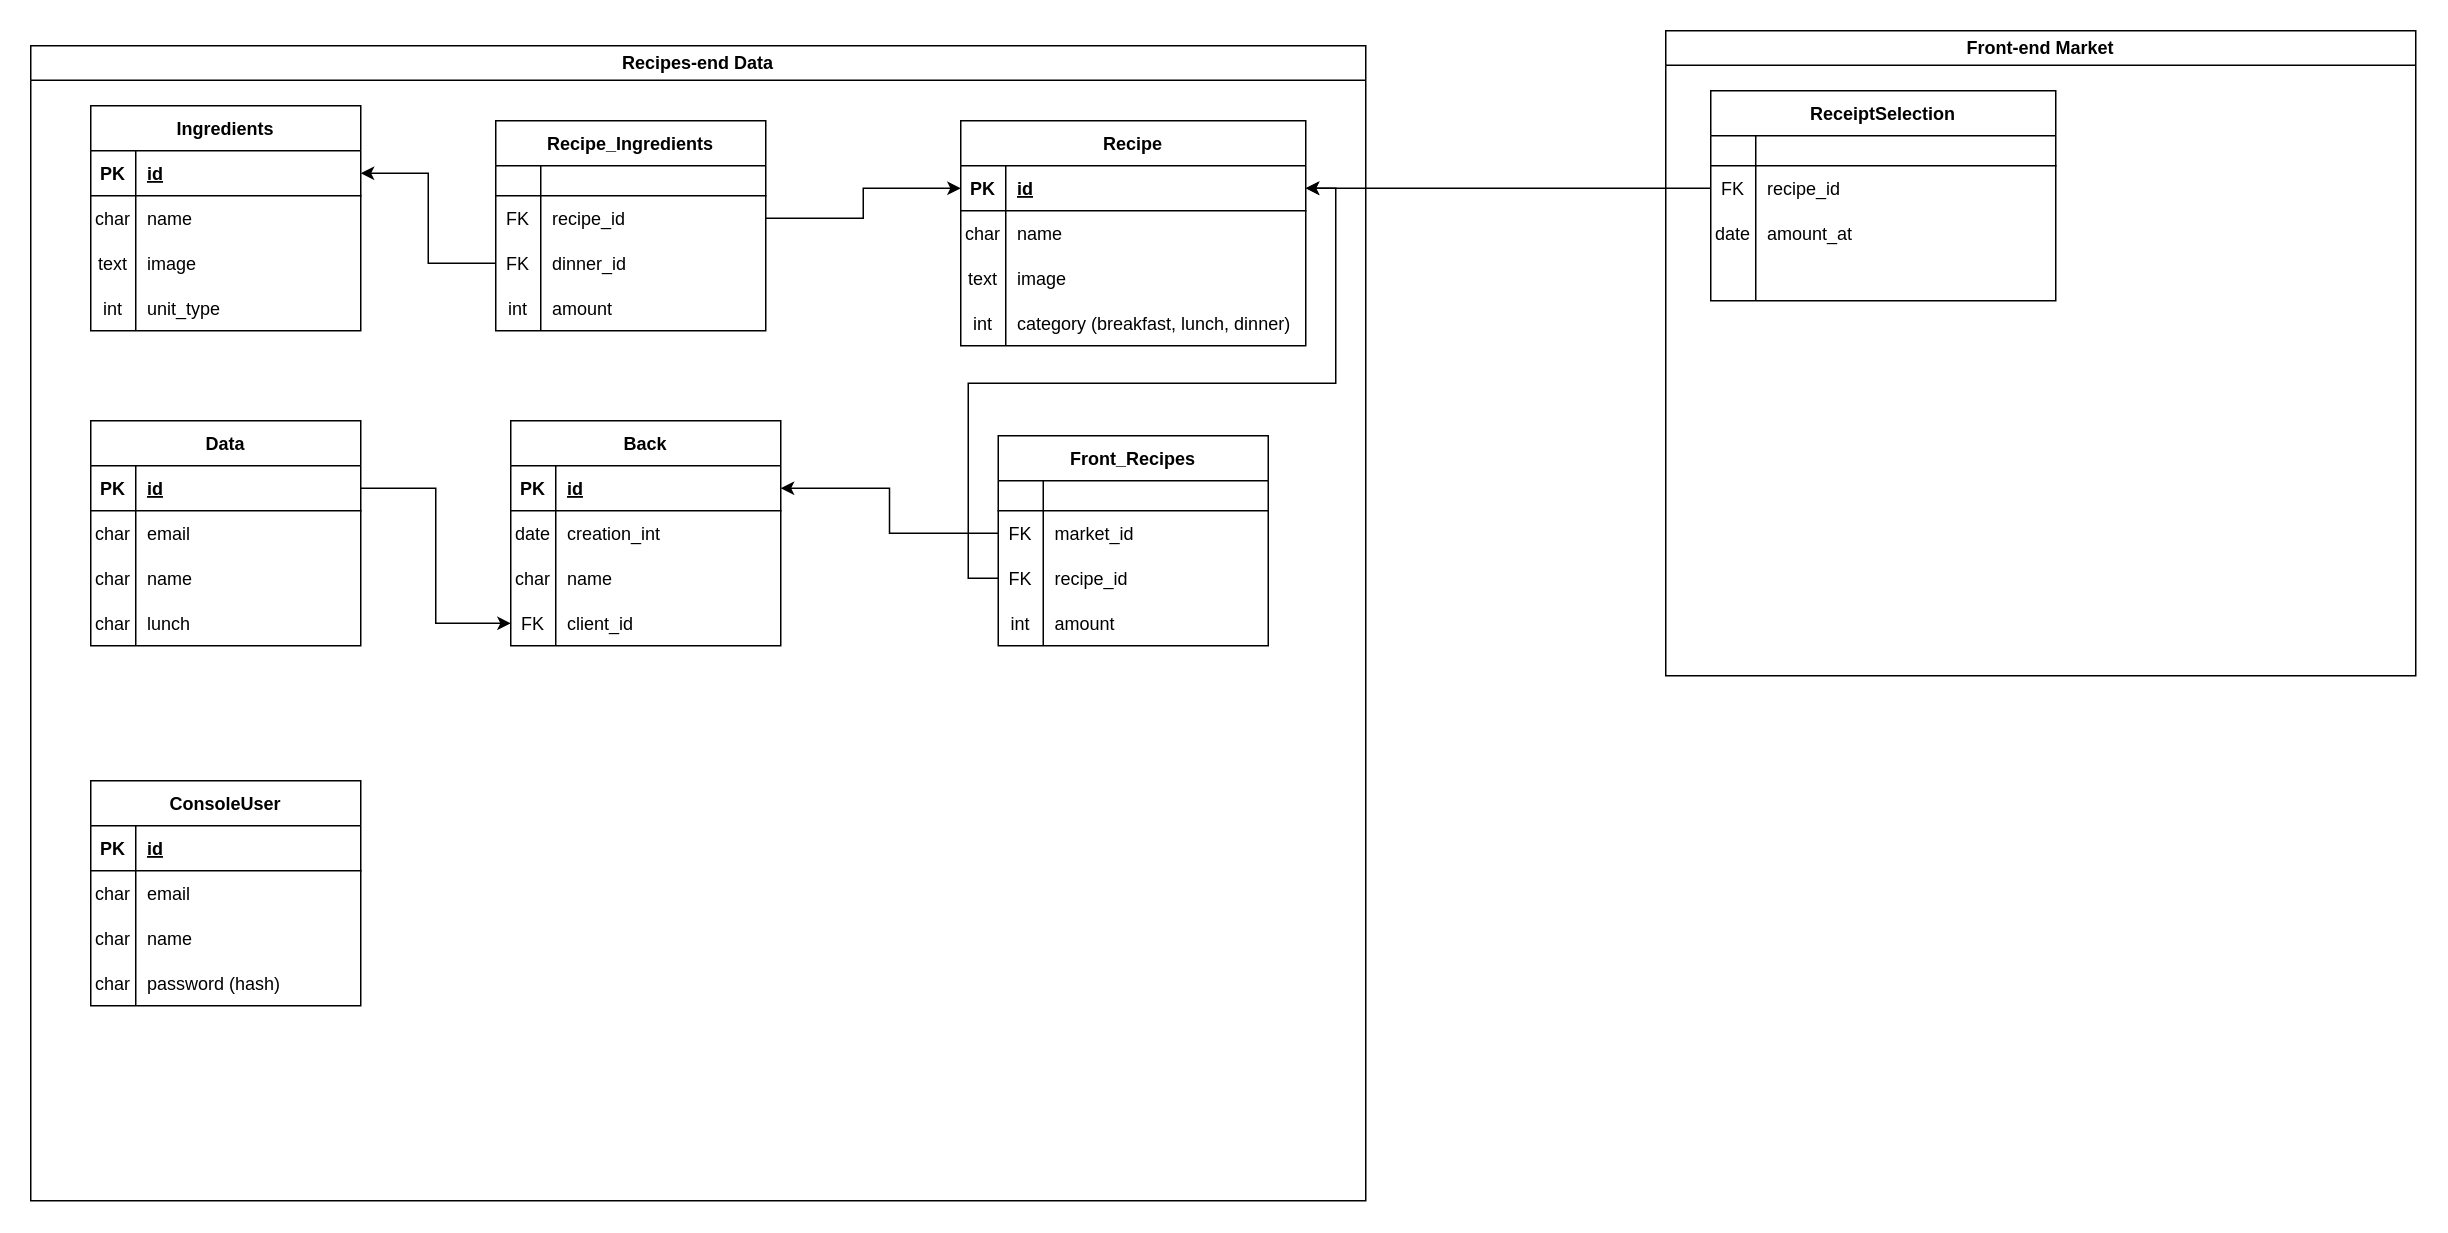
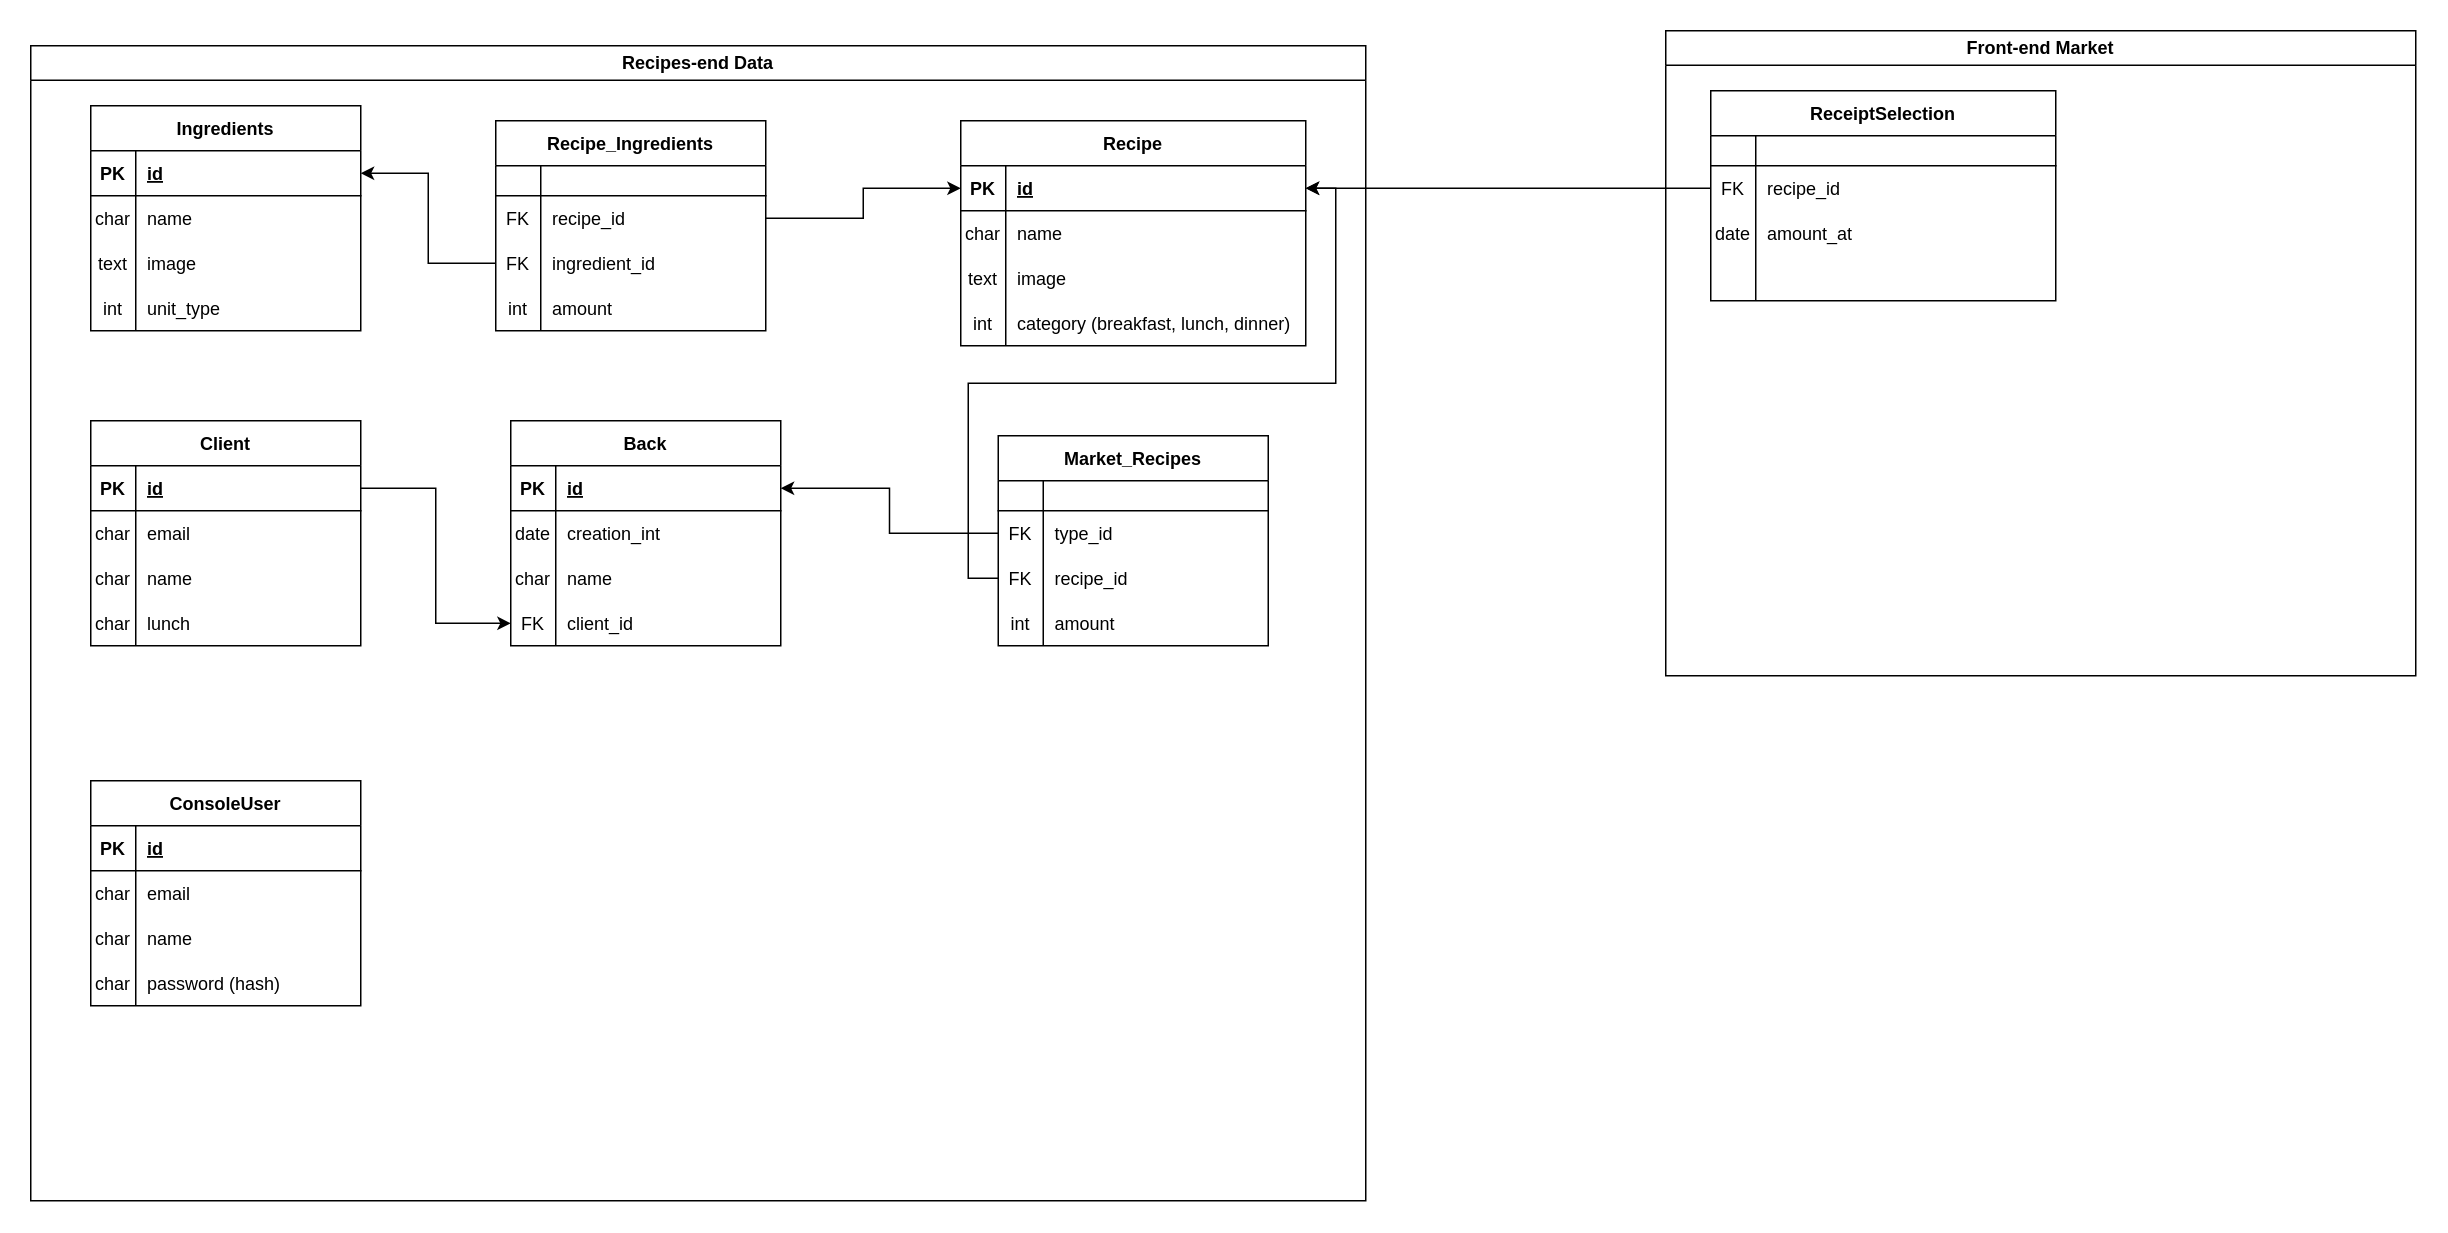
node "dinner_id": label "dinner_id" -> "ingredient_id"
node "Data": label "Data" -> "Client"
node "Front_Recipes": label "Front_Recipes" -> "Market_Recipes"
node "market_id": label "market_id" -> "type_id"
